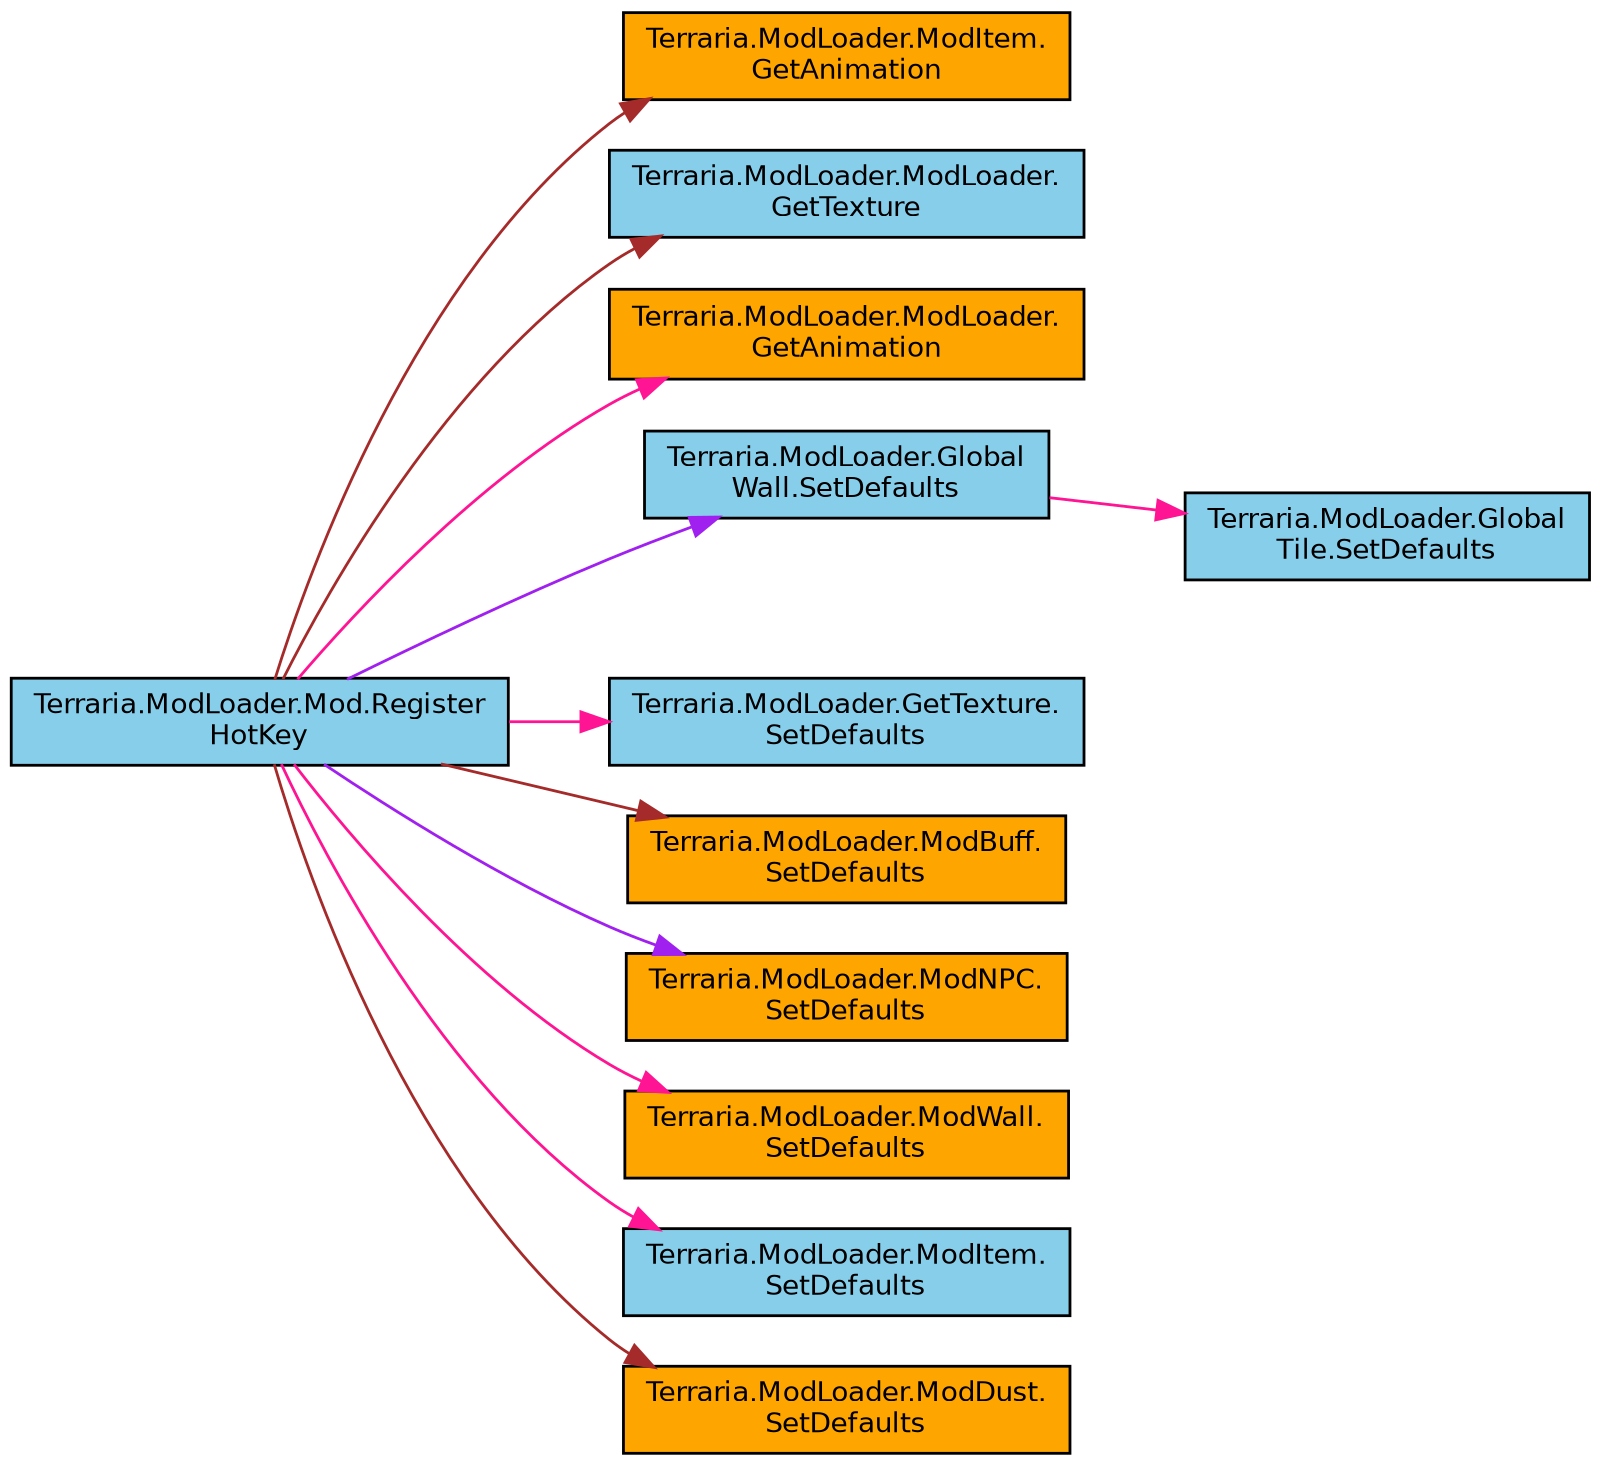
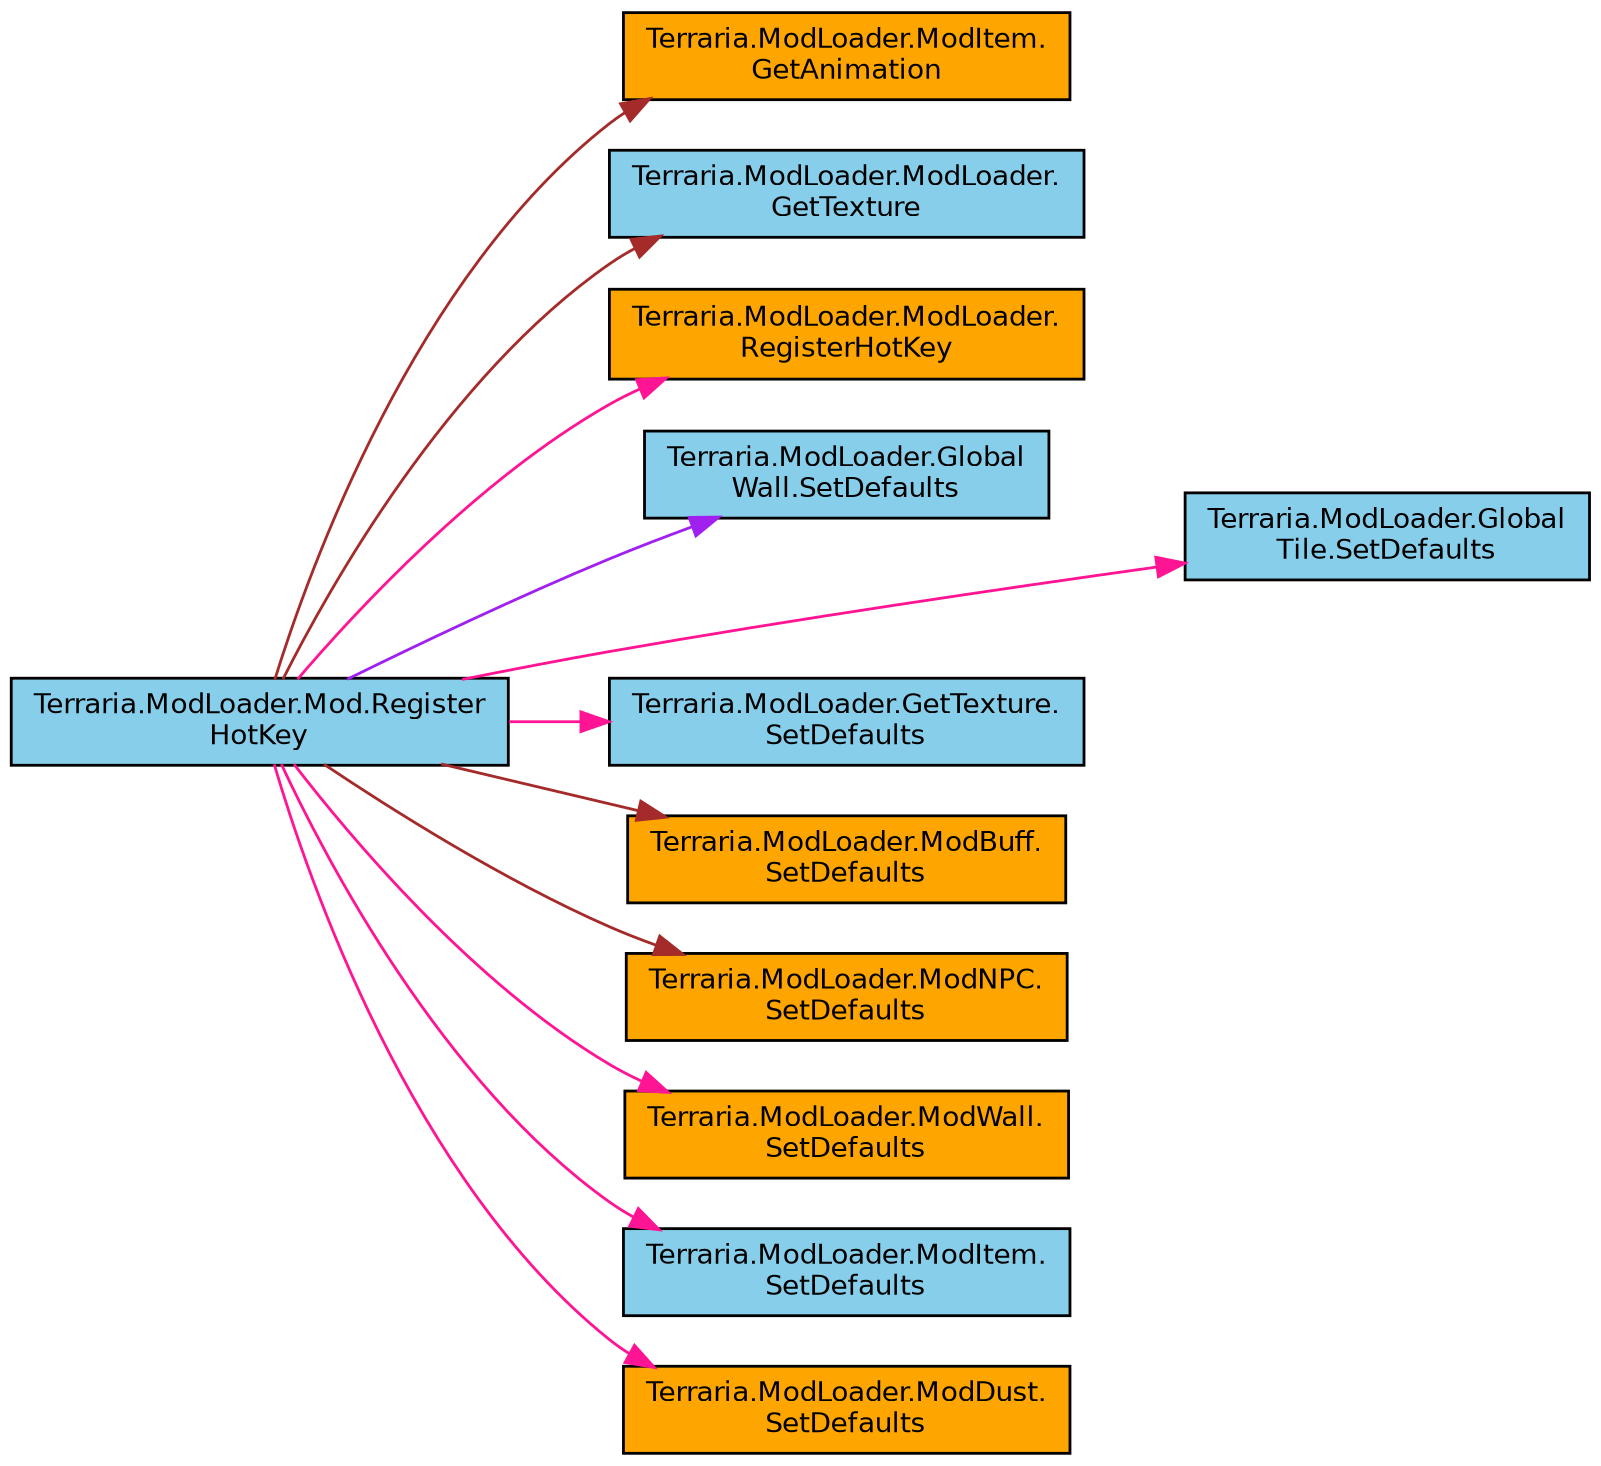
node "Terraria.ModLoader.ModLoader. GetAnimation": label "Terraria.ModLoader.ModLoader. GetAnimation" -> "Terraria.ModLoader.ModLoader. RegisterHotKey"
edge "Terraria.ModLoader.Global Wall.SetDefaults" -> "Terraria.ModLoader.Global Tile.SetDefaults": now "Terraria.ModLoader.Mod.Register HotKey" -> "Terraria.ModLoader.Global Tile.SetDefaults"
edge "Terraria.ModLoader.Mod.Register HotKey" -> "Terraria.ModLoader.ModNPC. SetDefaults": color purple -> brown
edge "Terraria.ModLoader.Mod.Register HotKey" -> "Terraria.ModLoader.ModDust. SetDefaults": color brown -> deeppink
